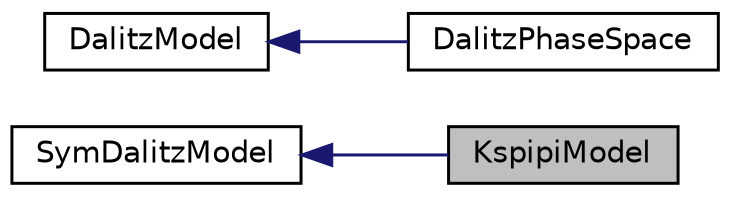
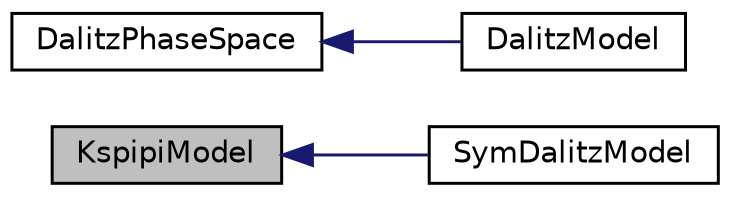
edge "DalitzPhaseSpace" -> "DalitzModel": reversed
edge "KspipiModel" -> "SymDalitzModel": reversed
